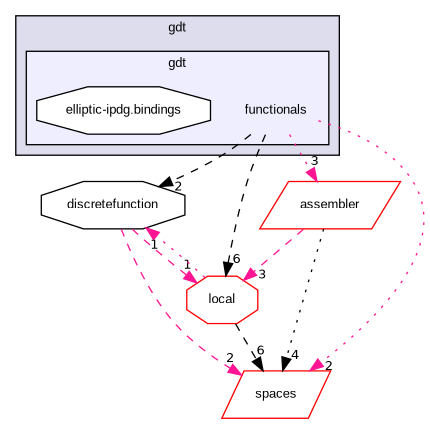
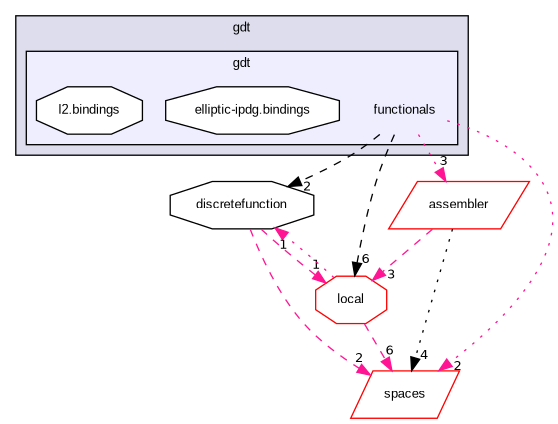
node "l2.bindings": added
edge "local" -> "spaces": color black -> deeppink
